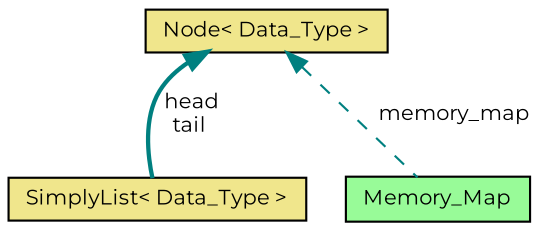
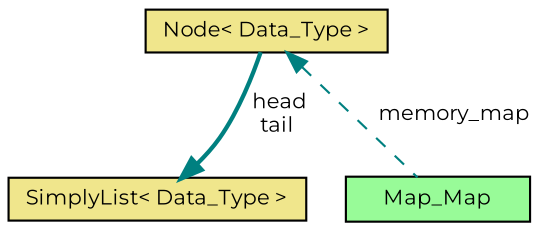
edge "SimplyList< Data_Type >" -> "Node< Data_Type >": reversed
node "Memory_Map": label "Memory_Map" -> "Map_Map"
